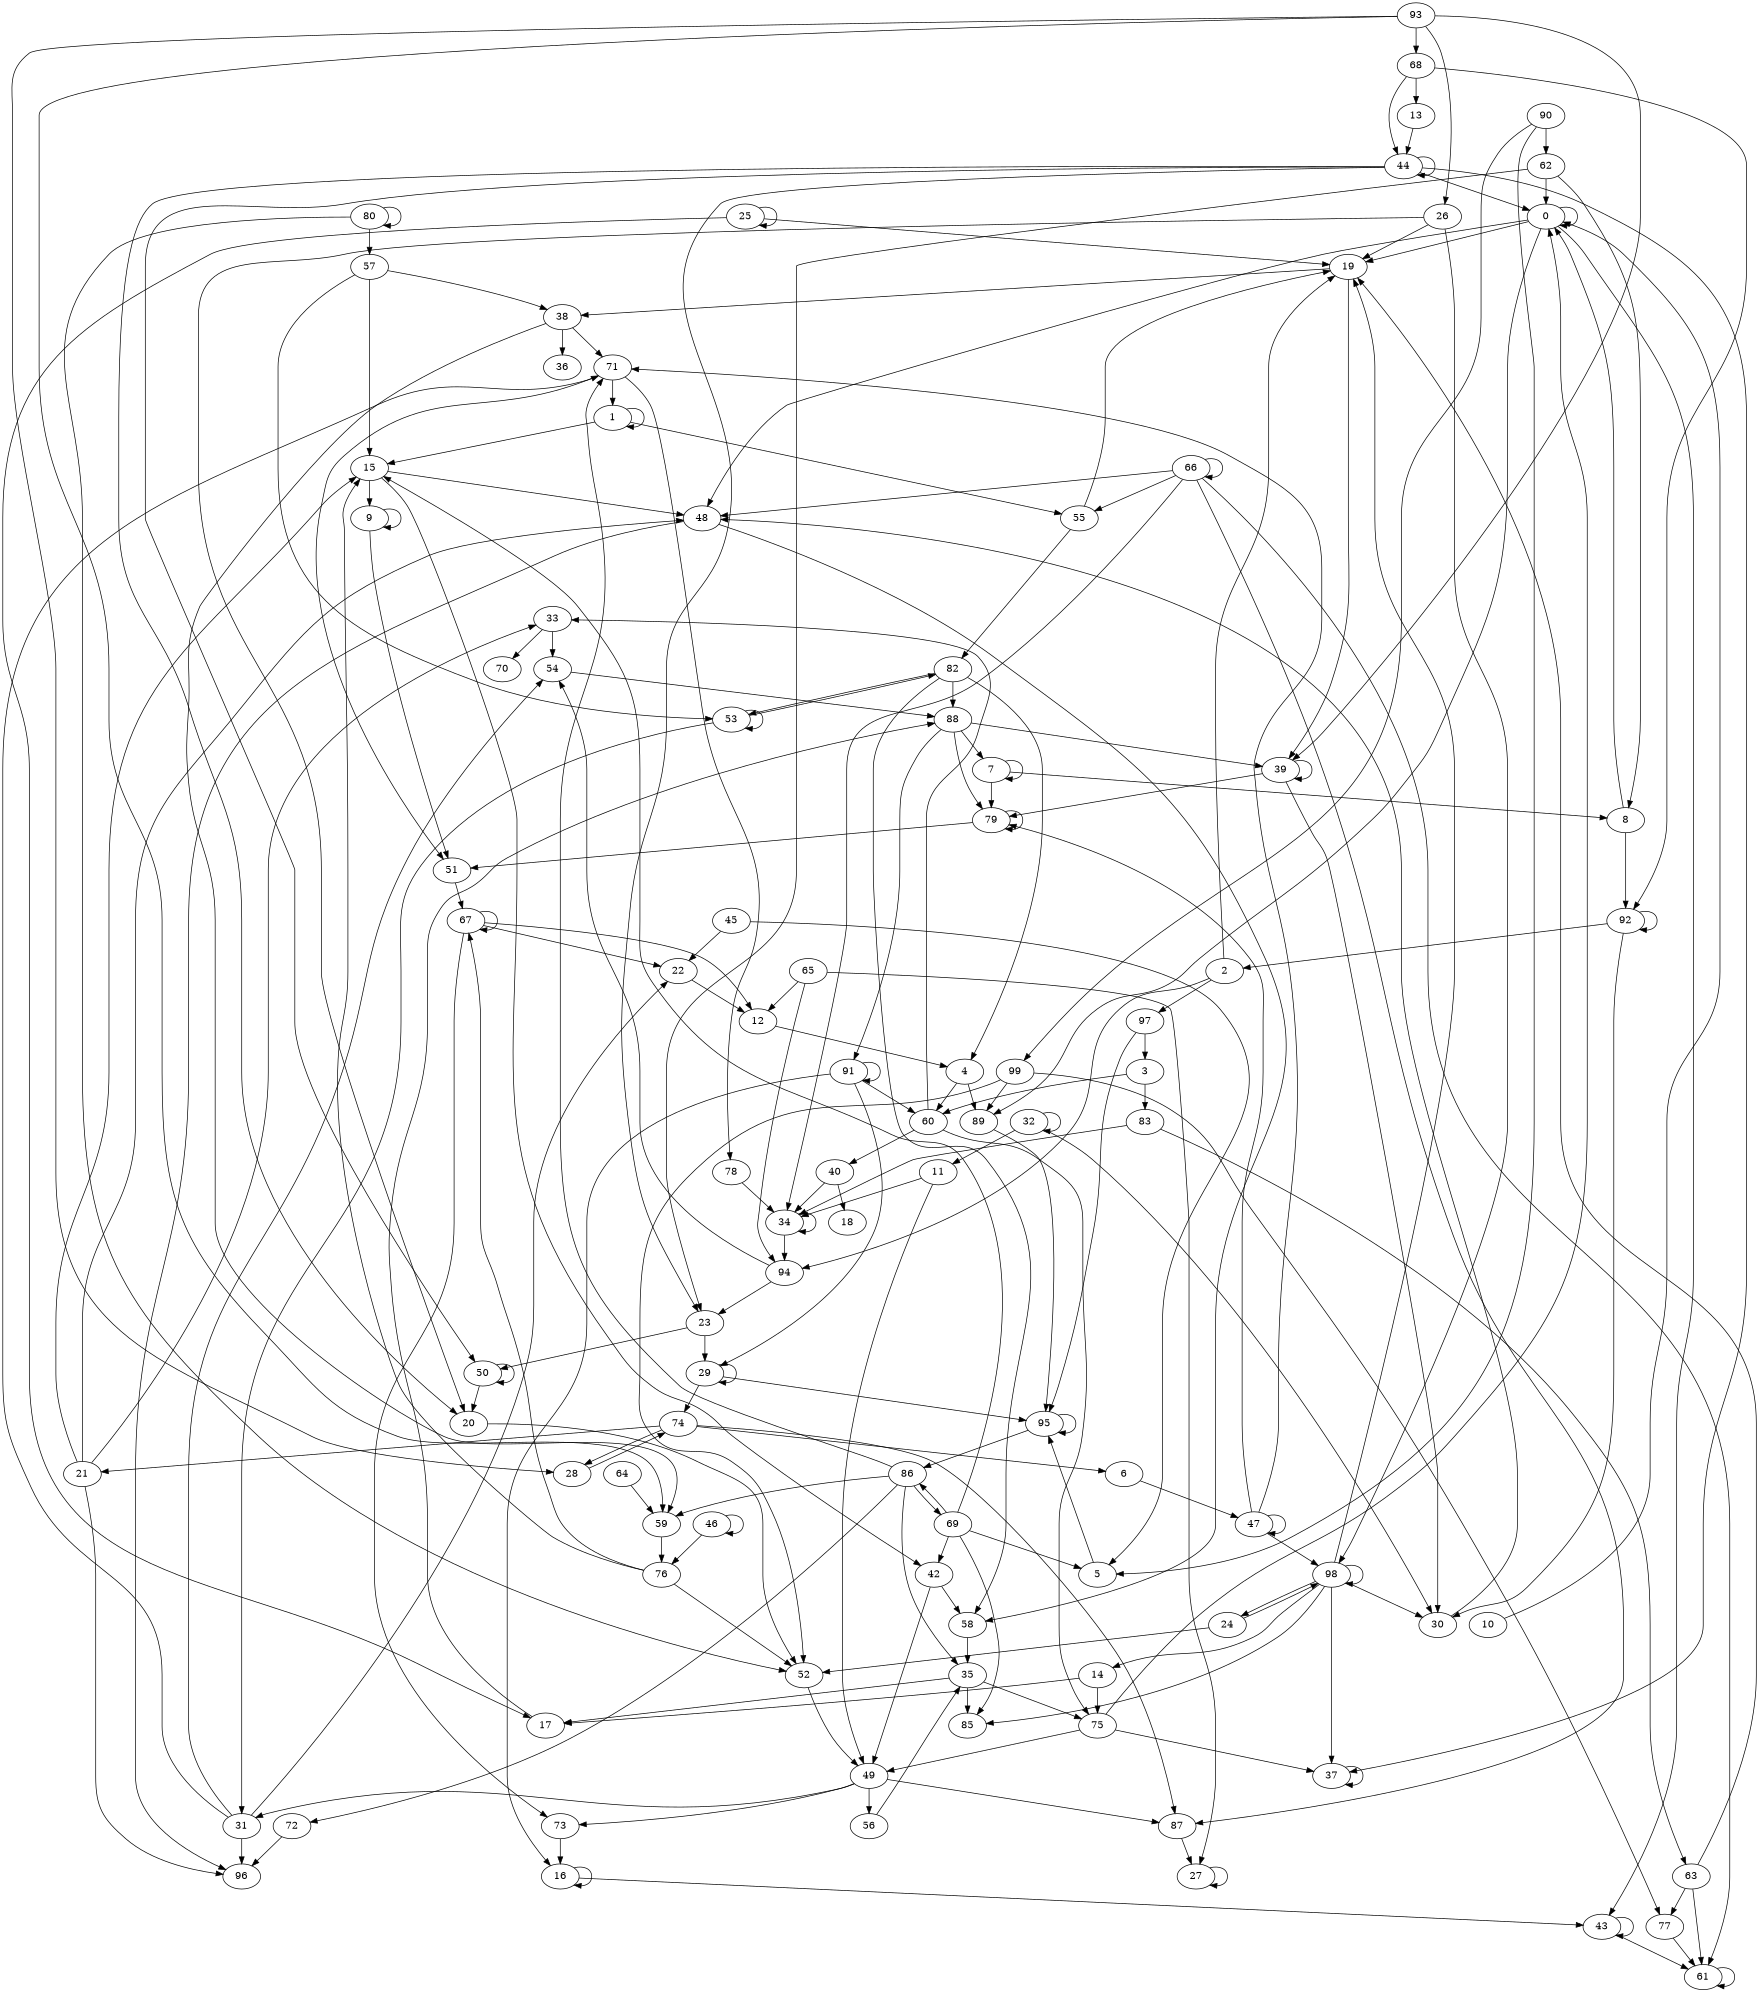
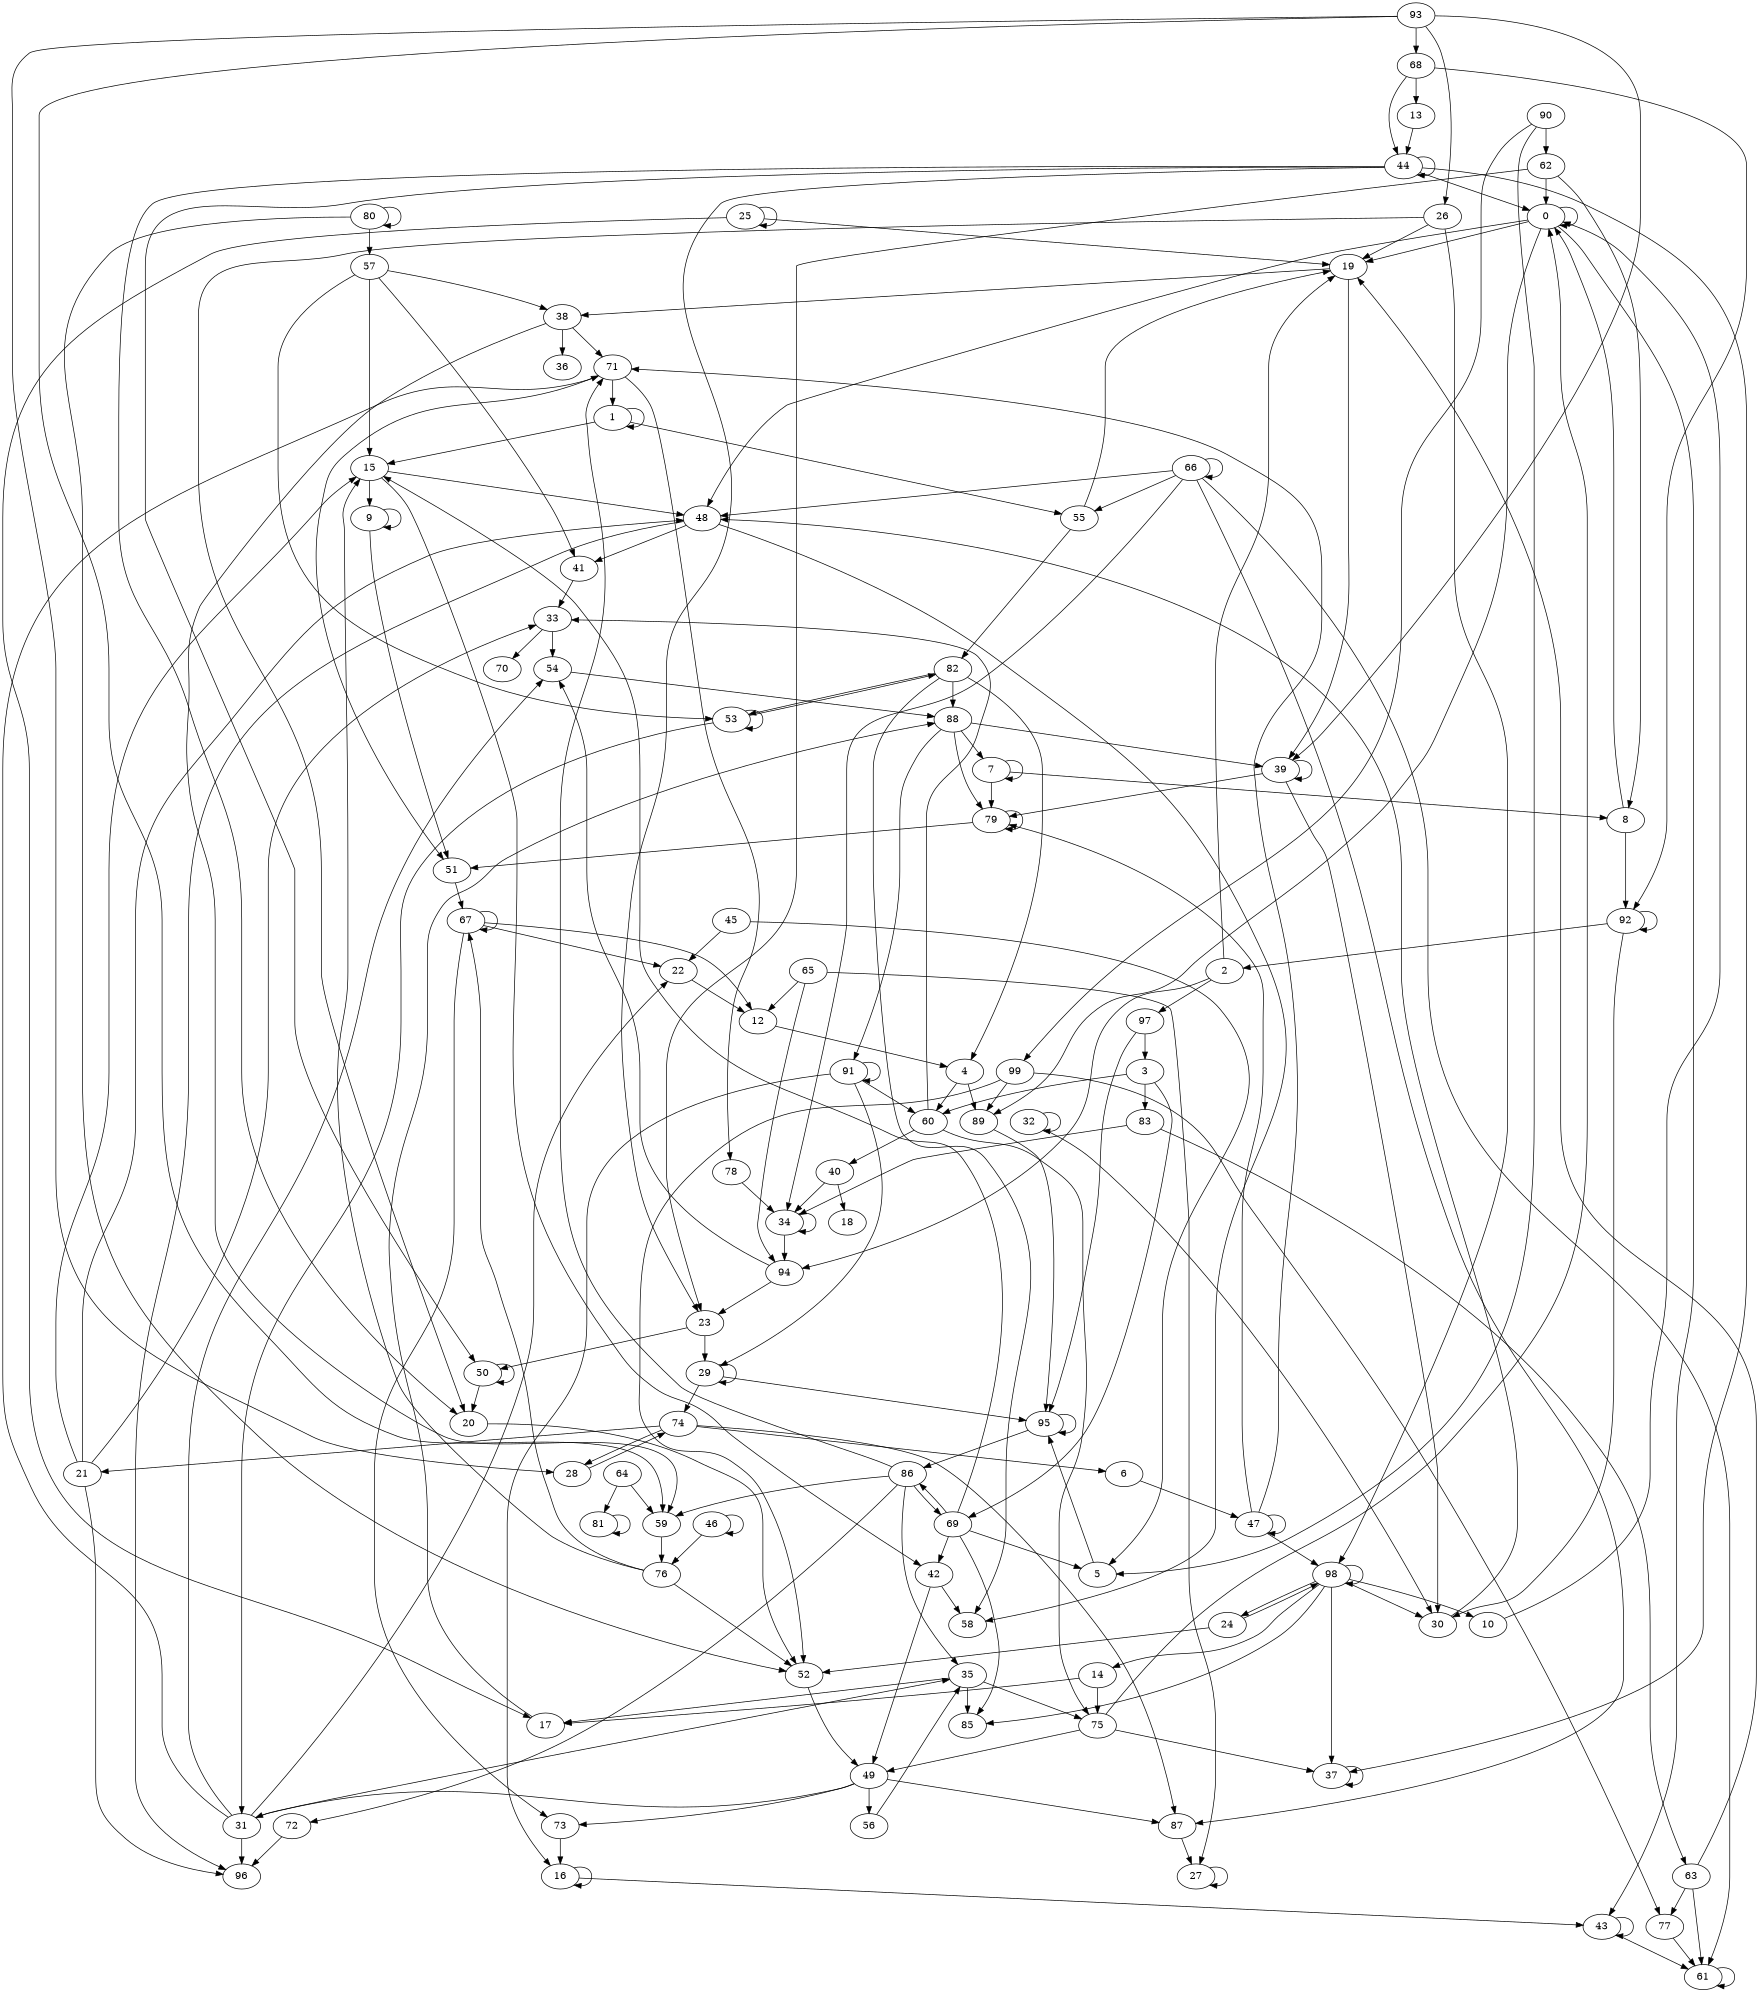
node "41": added
edge "98" -> "19": now "98" -> "10"
node "11": removed
edge "3" -> "69": added
node "81": added
edge "58" -> "35": now "31" -> "35"
